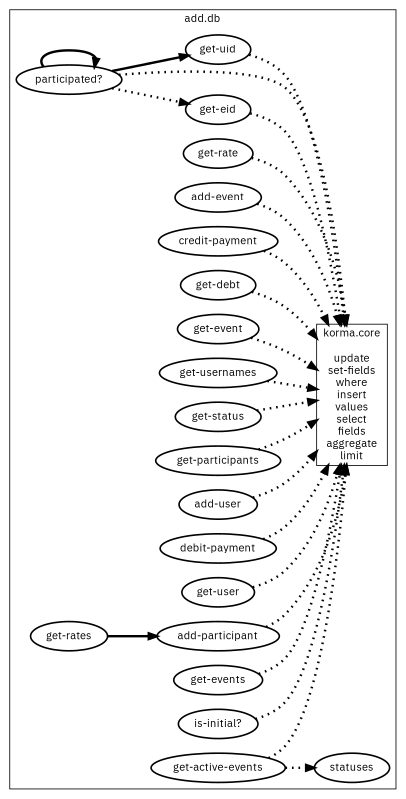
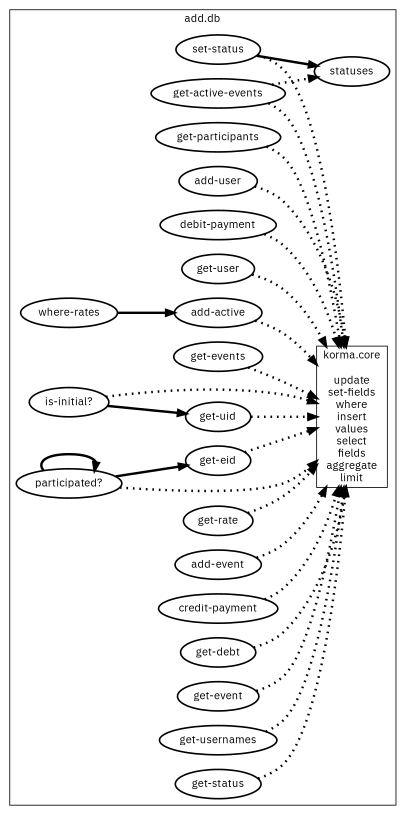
node "set-status": added
edge "participated?" -> "get-uid": now "is-initial?" -> "get-uid"
edge "participated?" -> "get-eid": style dotted -> solid
node "get-rates": label "get-rates" -> "where-rates"
node "add-participant": label "add-participant" -> "add-active"
